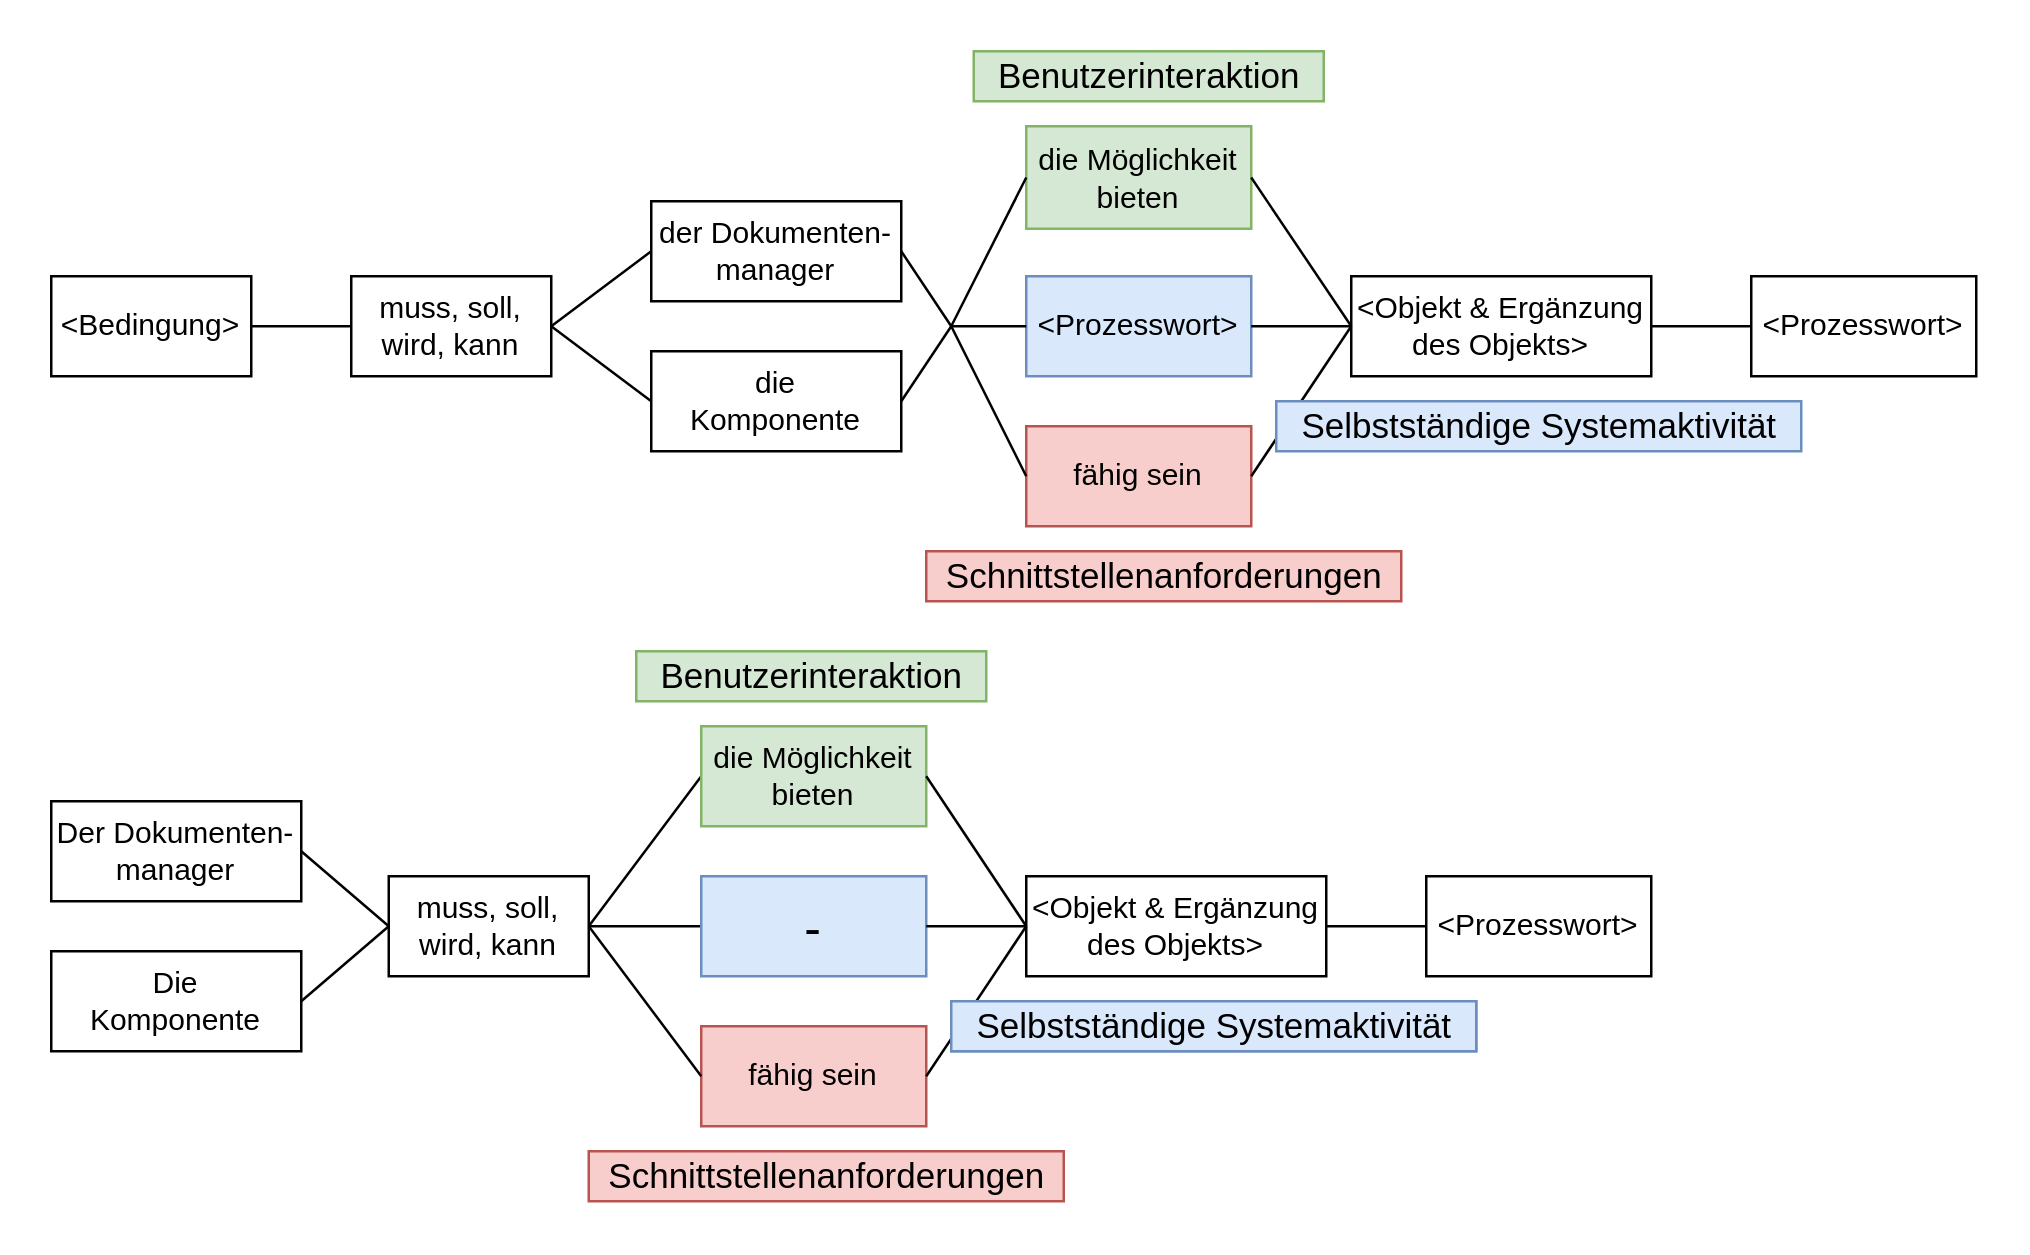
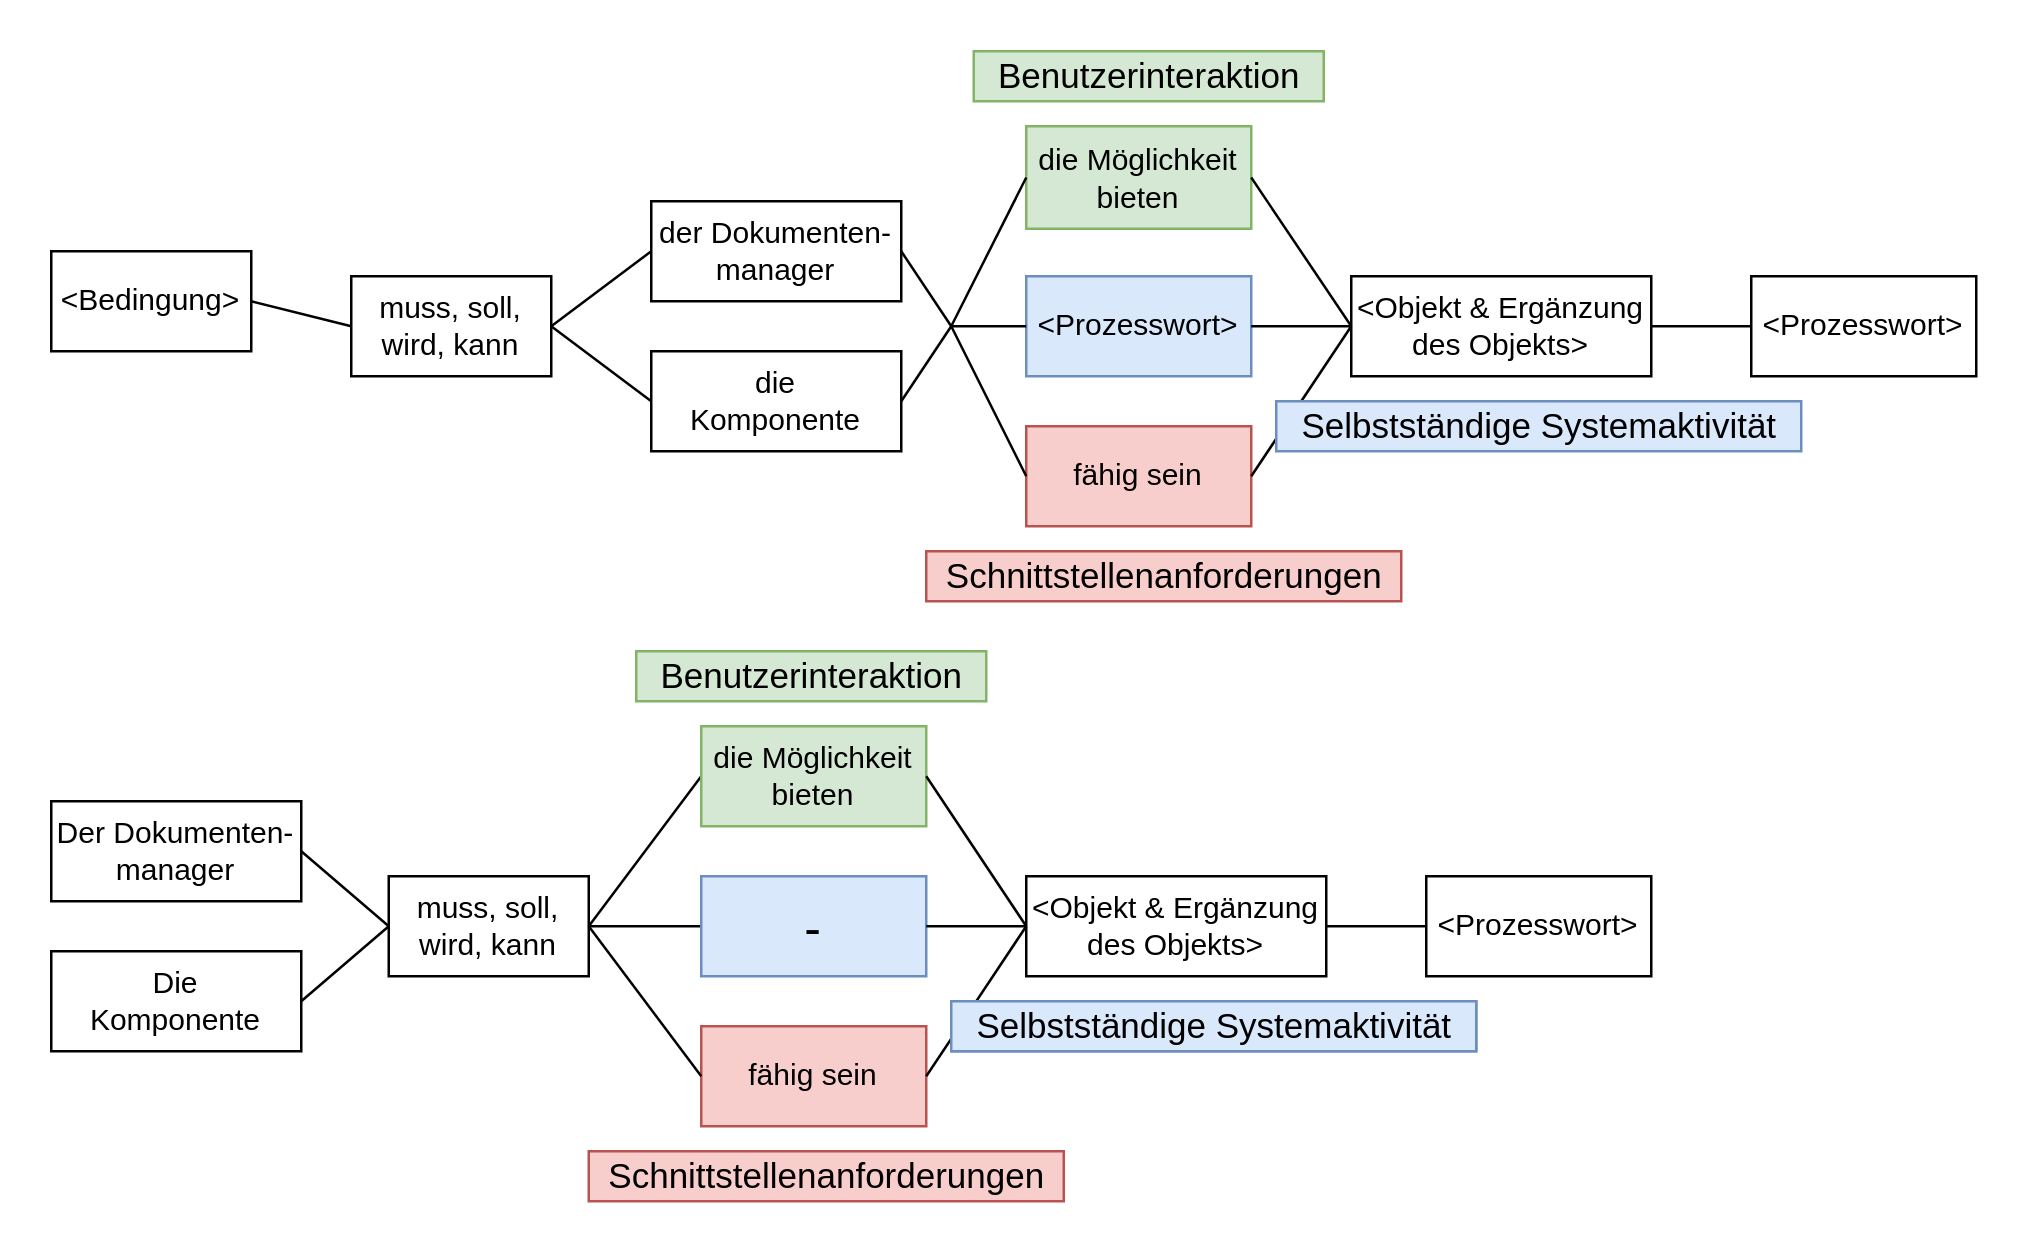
node "<Bedingung>": moved (151, 326) -> (151, 301)
